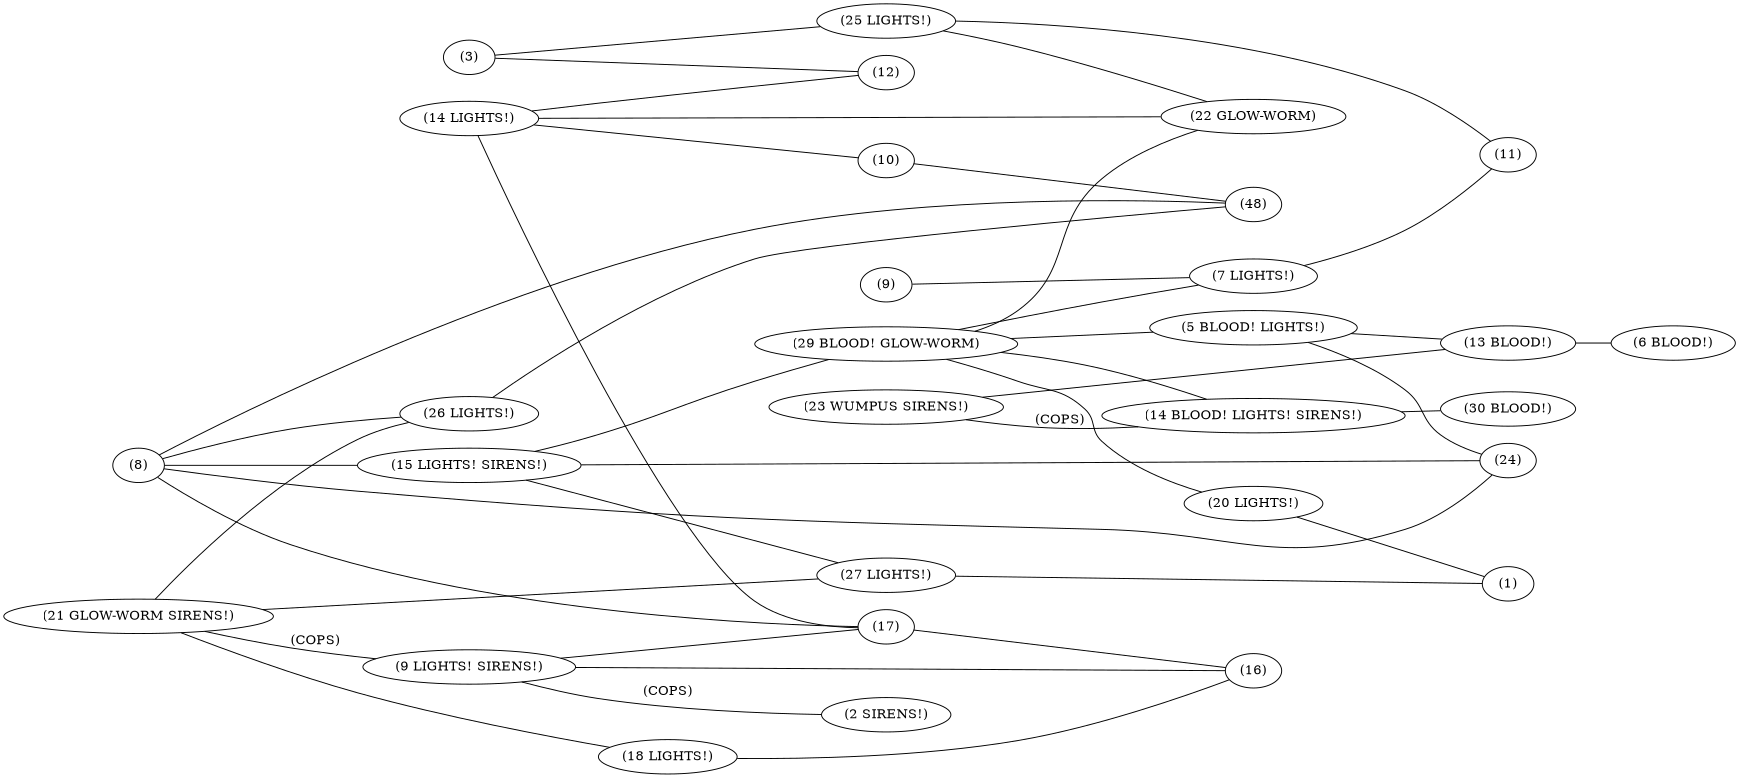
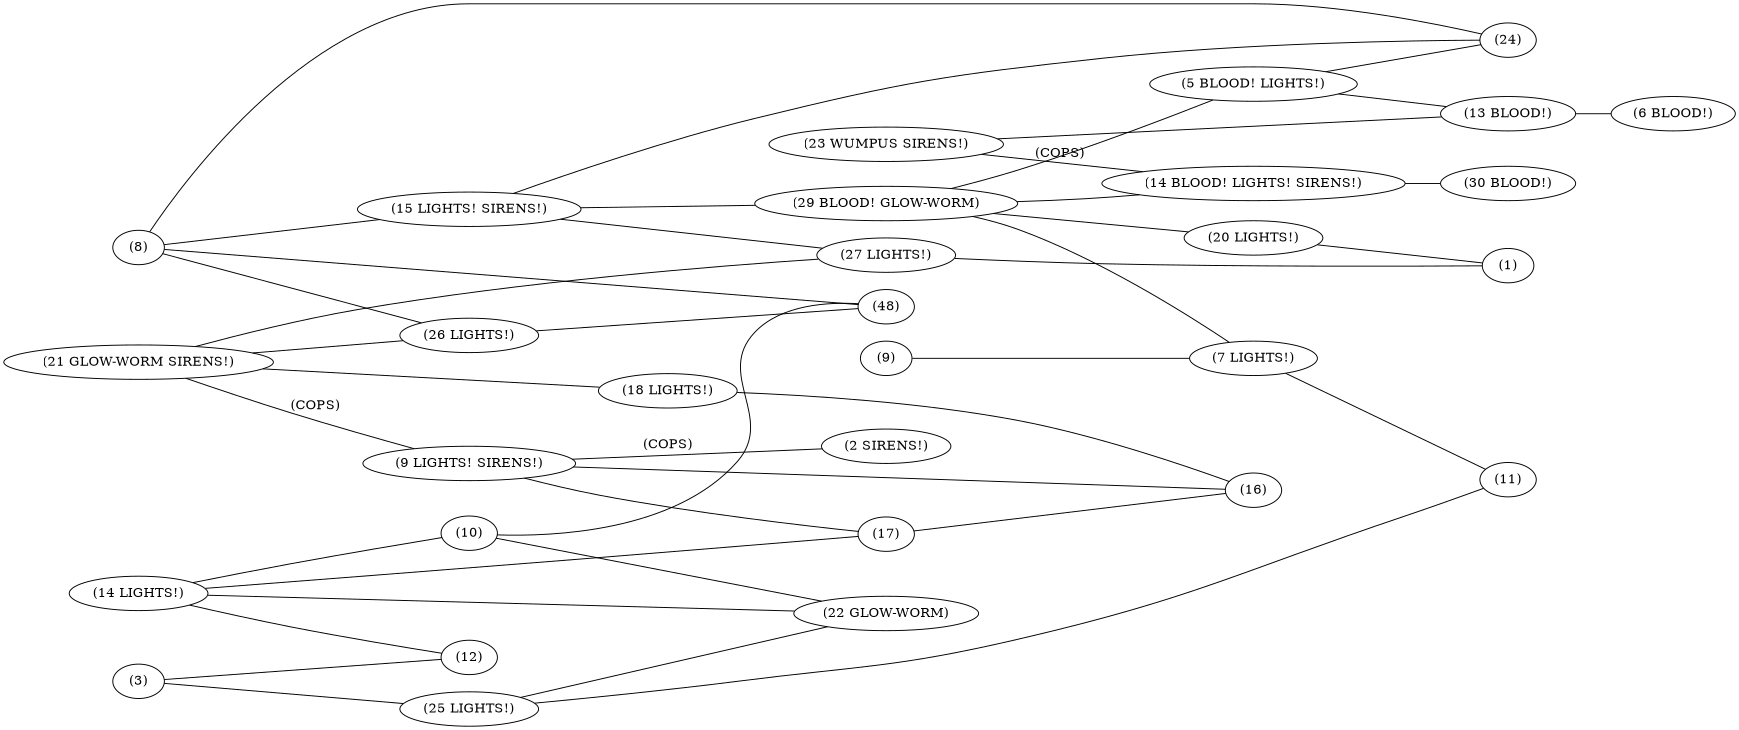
edge "(22 GLOW-WORM)" -- "(29 BLOOD! GLOW-WORM)": now "(22 GLOW-WORM)" -- "(10)"
edge "(8)" -- "(17)": removed
